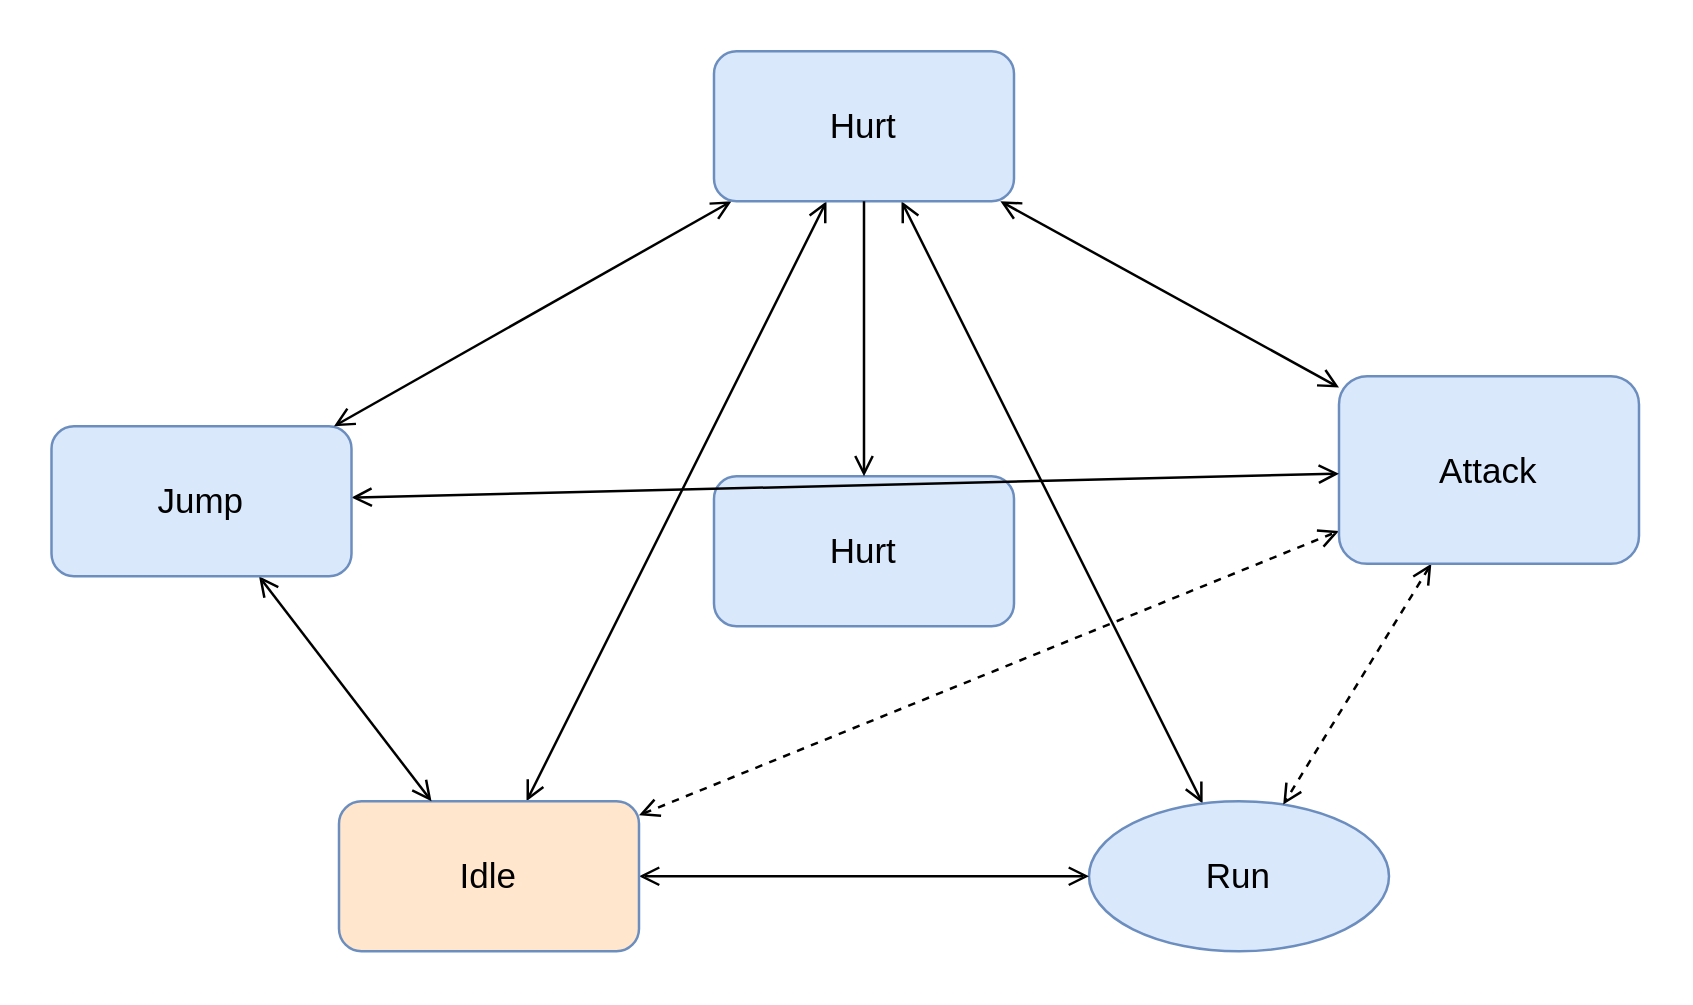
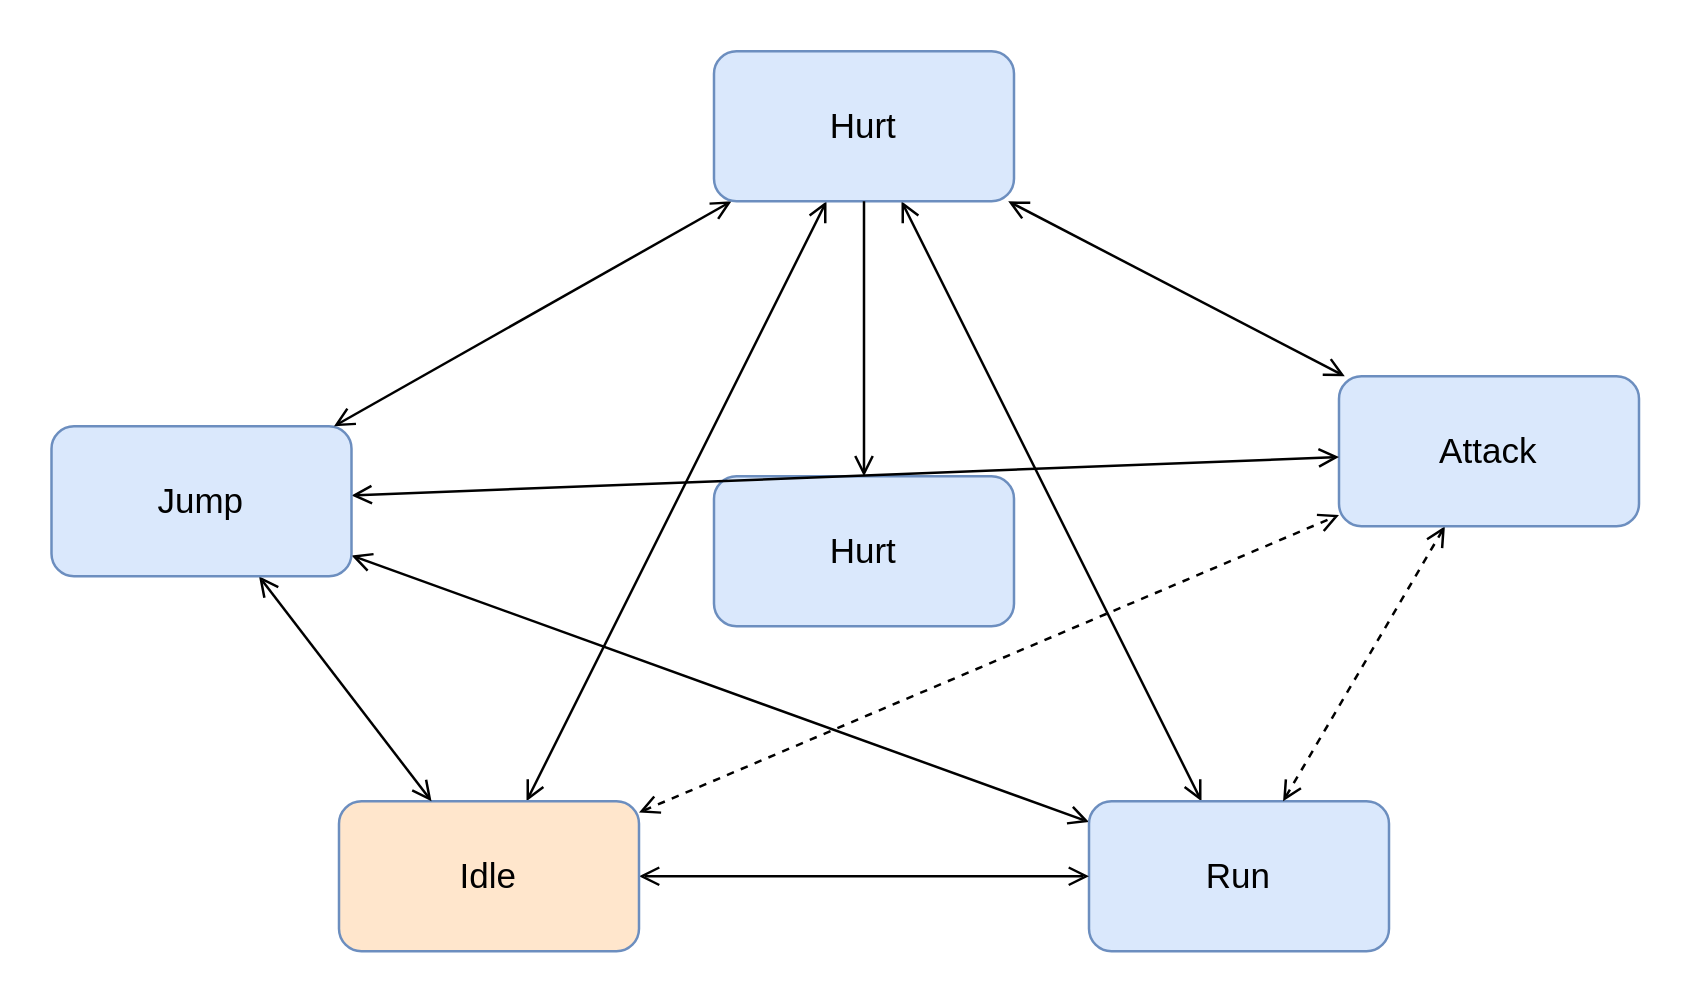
node "Attack": size 300x188 -> 300x150
edge "Jump" -- "Run": added
node "Run": shape ellipse -> rounded rectangle
